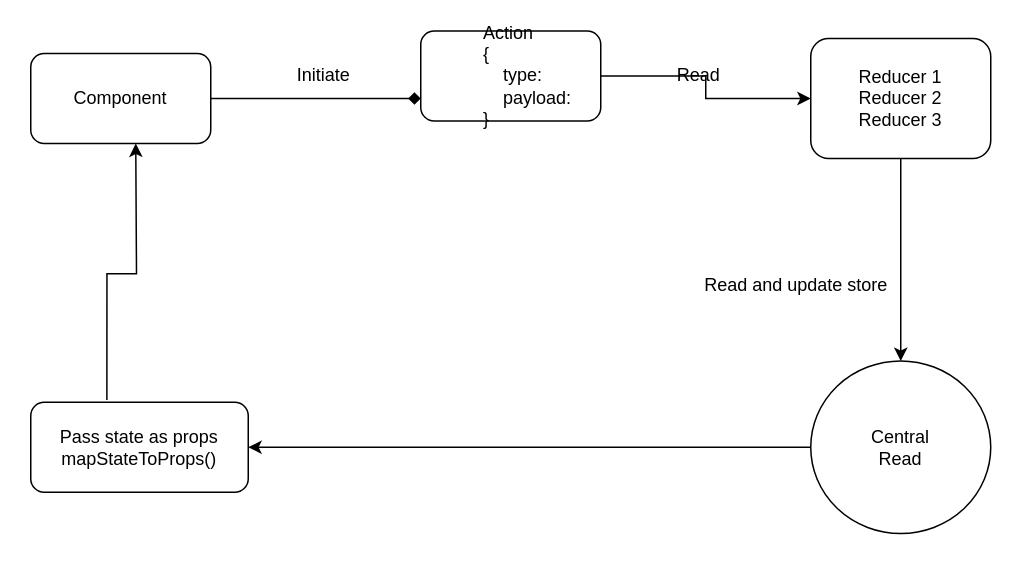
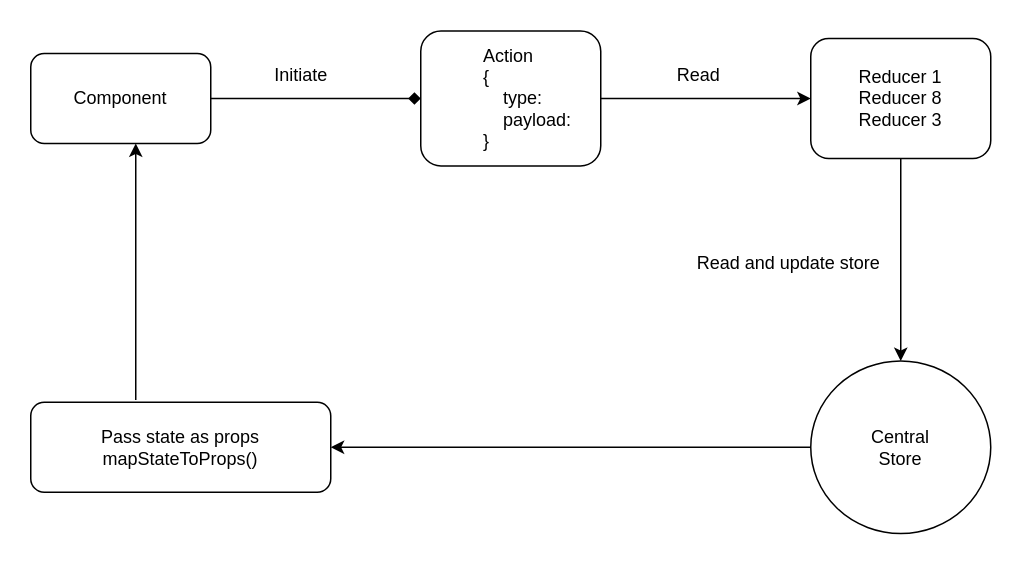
node "Initiate": moved (323, 76) -> (301, 76)
node "Action { type: payload: }": size 180x90 -> 180x135
node "Reducer 1 Reducer 2 Reducer 3": label "Reducer 1 Reducer 2 Reducer 3" -> "Reducer 1 Reducer 8 Reducer 3"
node "Read and update store": moved (796, 286) -> (788, 263)
node "Pass state as props mapStateToProps()": size 218x90 -> 300x90
node "Central Read": label "Central Read" -> "Central Store"
